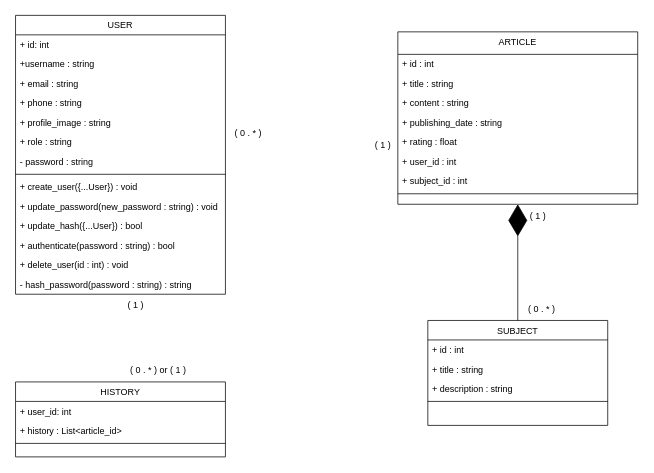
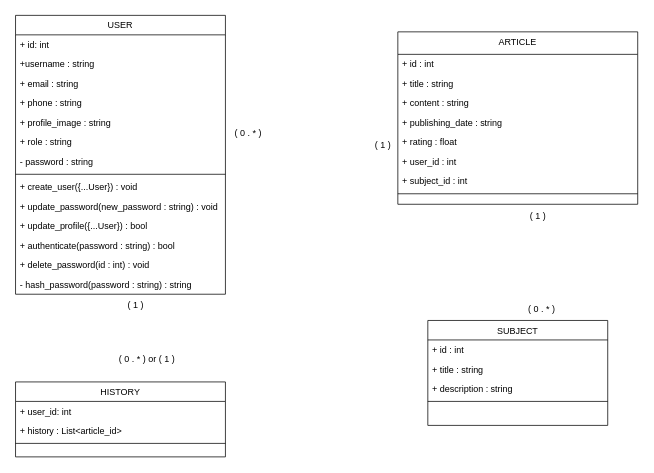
node "+ update_hash({...User}) : bool": label "+ update_hash({...User}) : bool" -> "+ update_profile({...User}) : bool"
node "+ delete_user(id : int) : void": label "+ delete_user(id : int) : void" -> "+ delete_password(id : int) : void"
edge "SUBJECT" -> "ARTICLE": removed
node "( 0 . * ) or ( 1 )": moved (158, 371) -> (147, 360)
